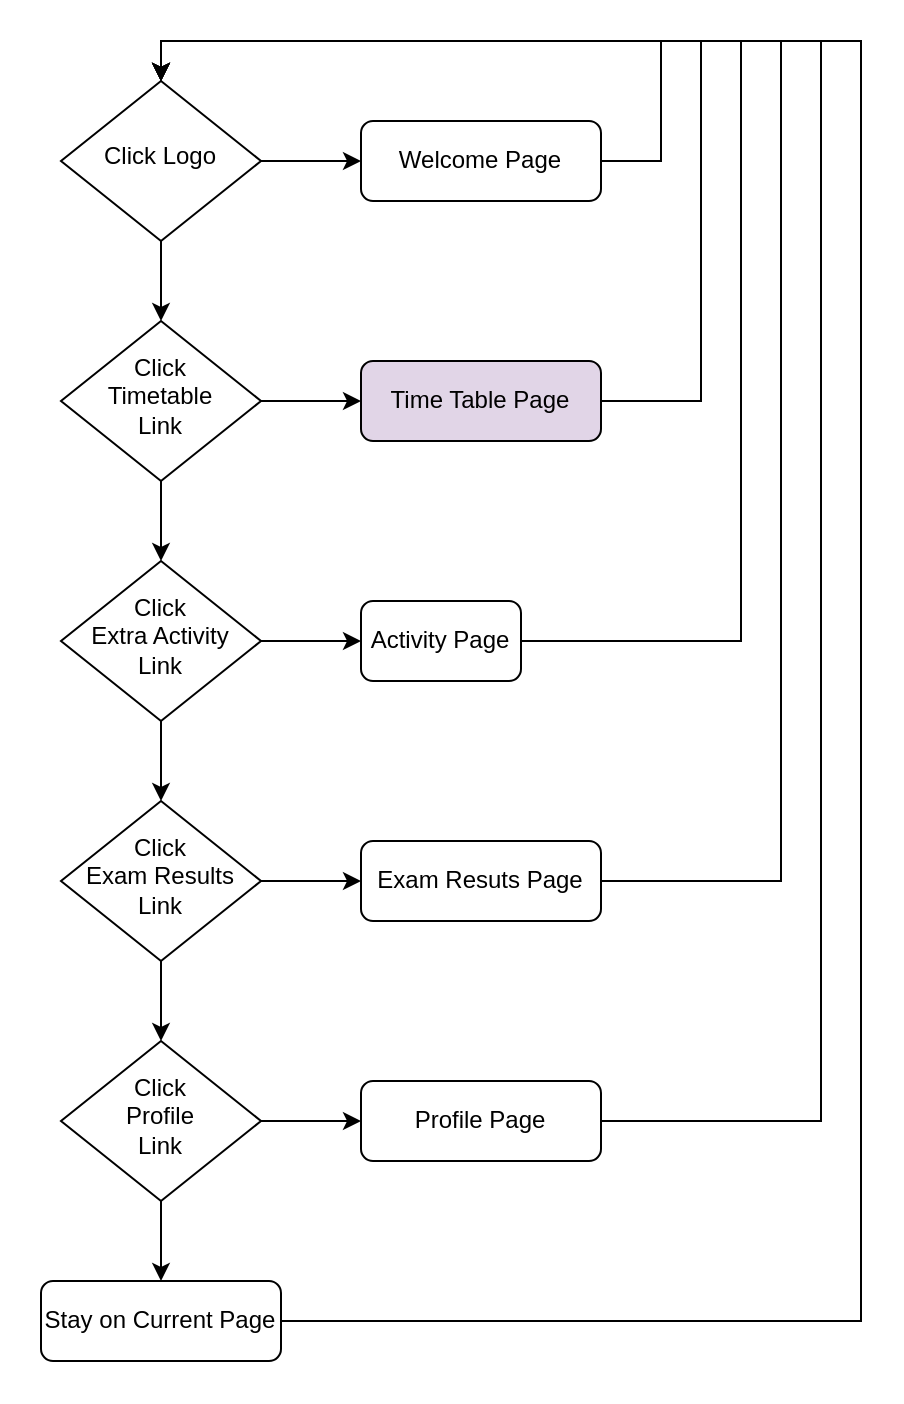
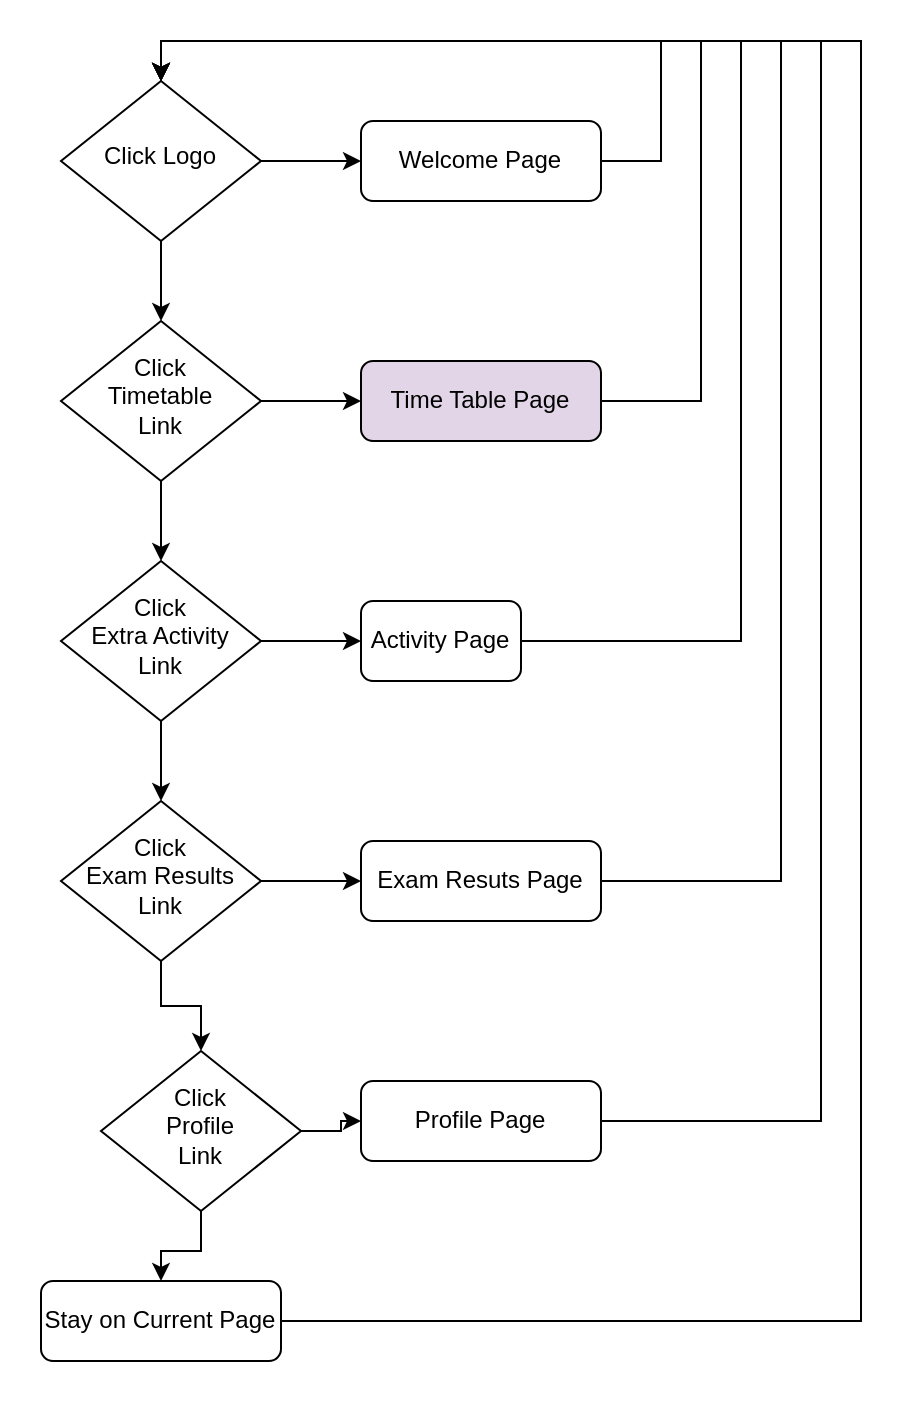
node "Click Profile Link": moved (161, 1121) -> (201, 1131)
